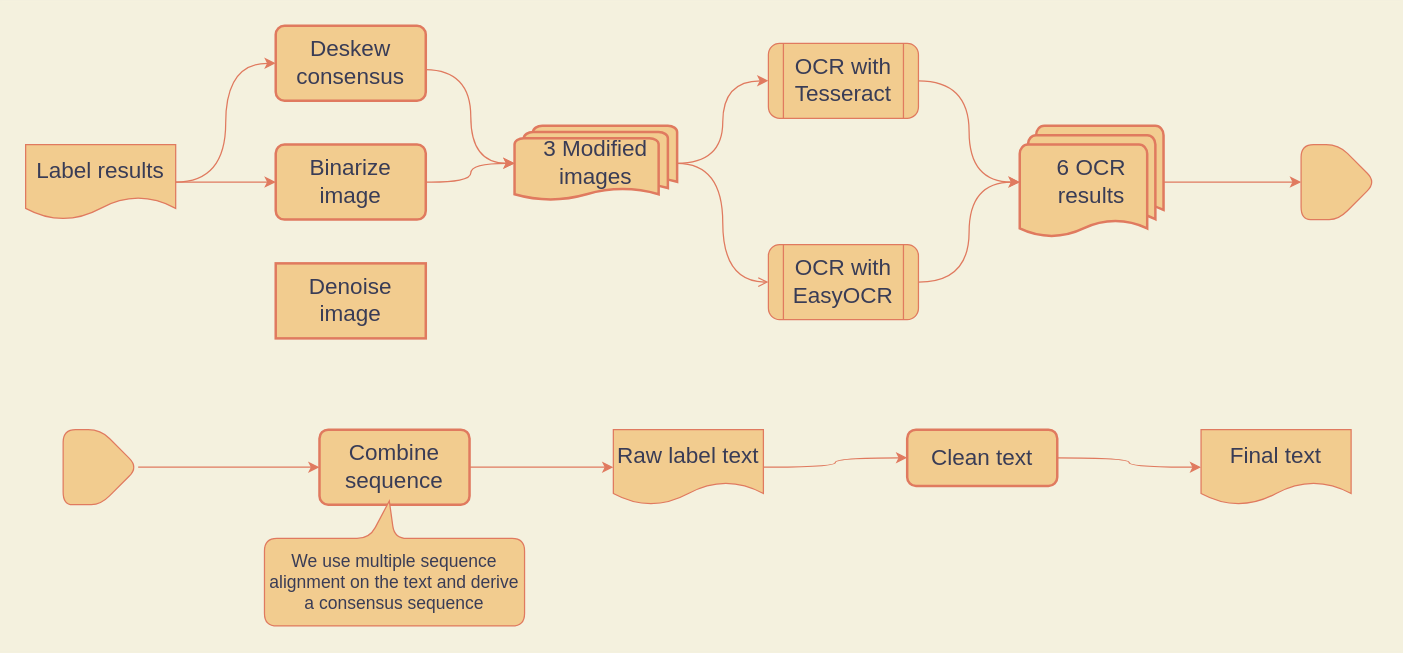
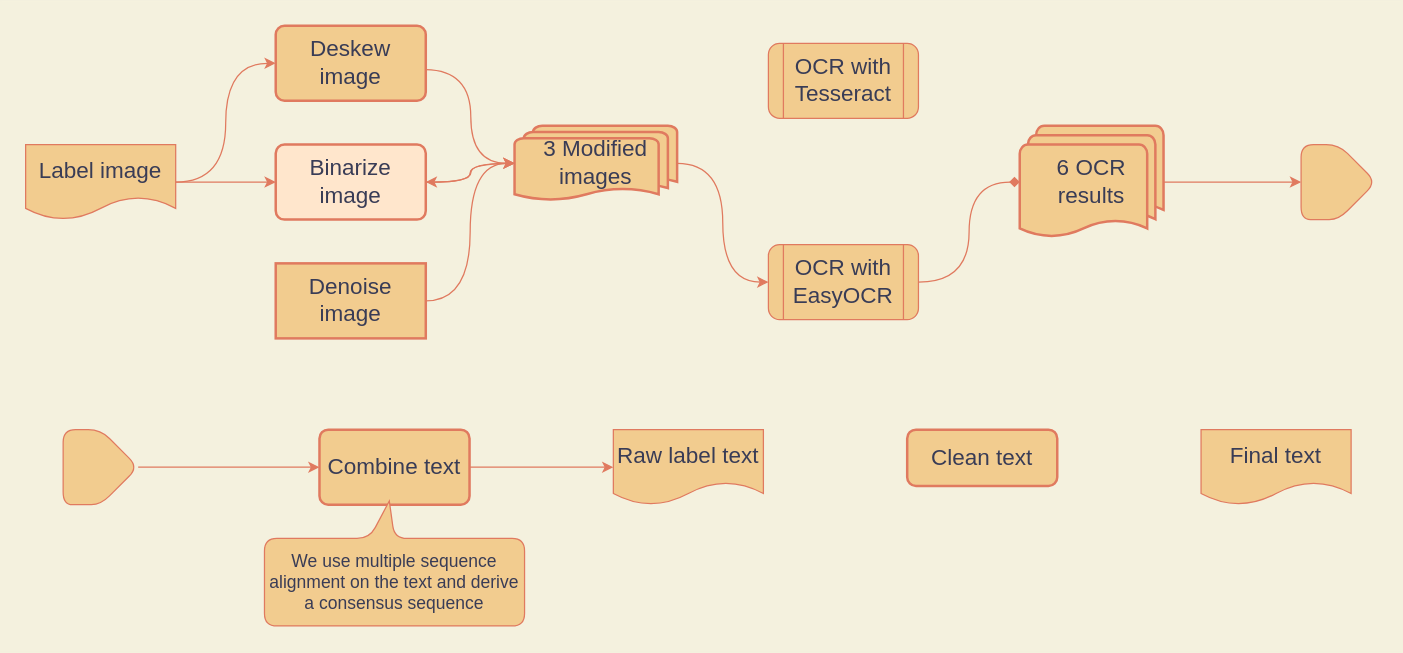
node "Deskew consensus": label "Deskew consensus" -> "Deskew image"
edge "3 Modified images" -> "OCR with Tesseract": now "3 Modified images" -> "Binarize image"
edge "OCR with Tesseract" -> "6 OCR results": removed
node "Label results": label "Label results" -> "Label image"
node "Binarize image": fillcolor #f2cc8f -> #ffe6cc
edge "OCR with EasyOCR" -> "6 OCR results": arrowhead classic -> diamond
edge "Denoise image" -> "3 Modified images": added
edge "3 Modified images" -> "OCR with EasyOCR": arrowhead open -> classic
edge "Clean text" -> "Final text": removed
edge "Raw label text" -> "Clean text": removed
node "Combine sequence": label "Combine sequence" -> "Combine text"
